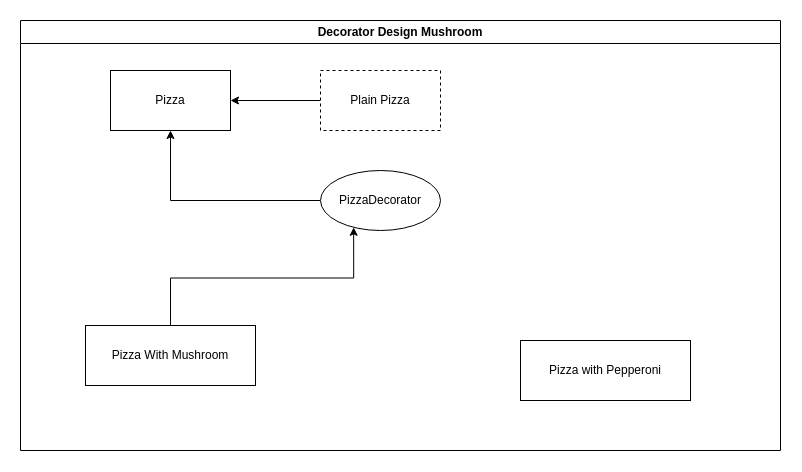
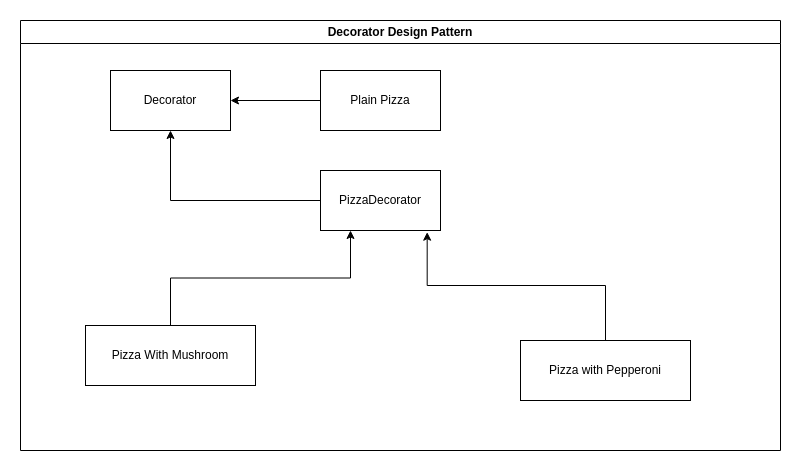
node "Decorator Design Mushroom": label "Decorator Design Mushroom" -> "Decorator Design Pattern"
node "Pizza": label "Pizza" -> "Decorator"
node "Plain Pizza": style dashed -> solid
node "PizzaDecorator": shape ellipse -> rectangle
edge "Pizza with Pepperoni" -> "PizzaDecorator": added
